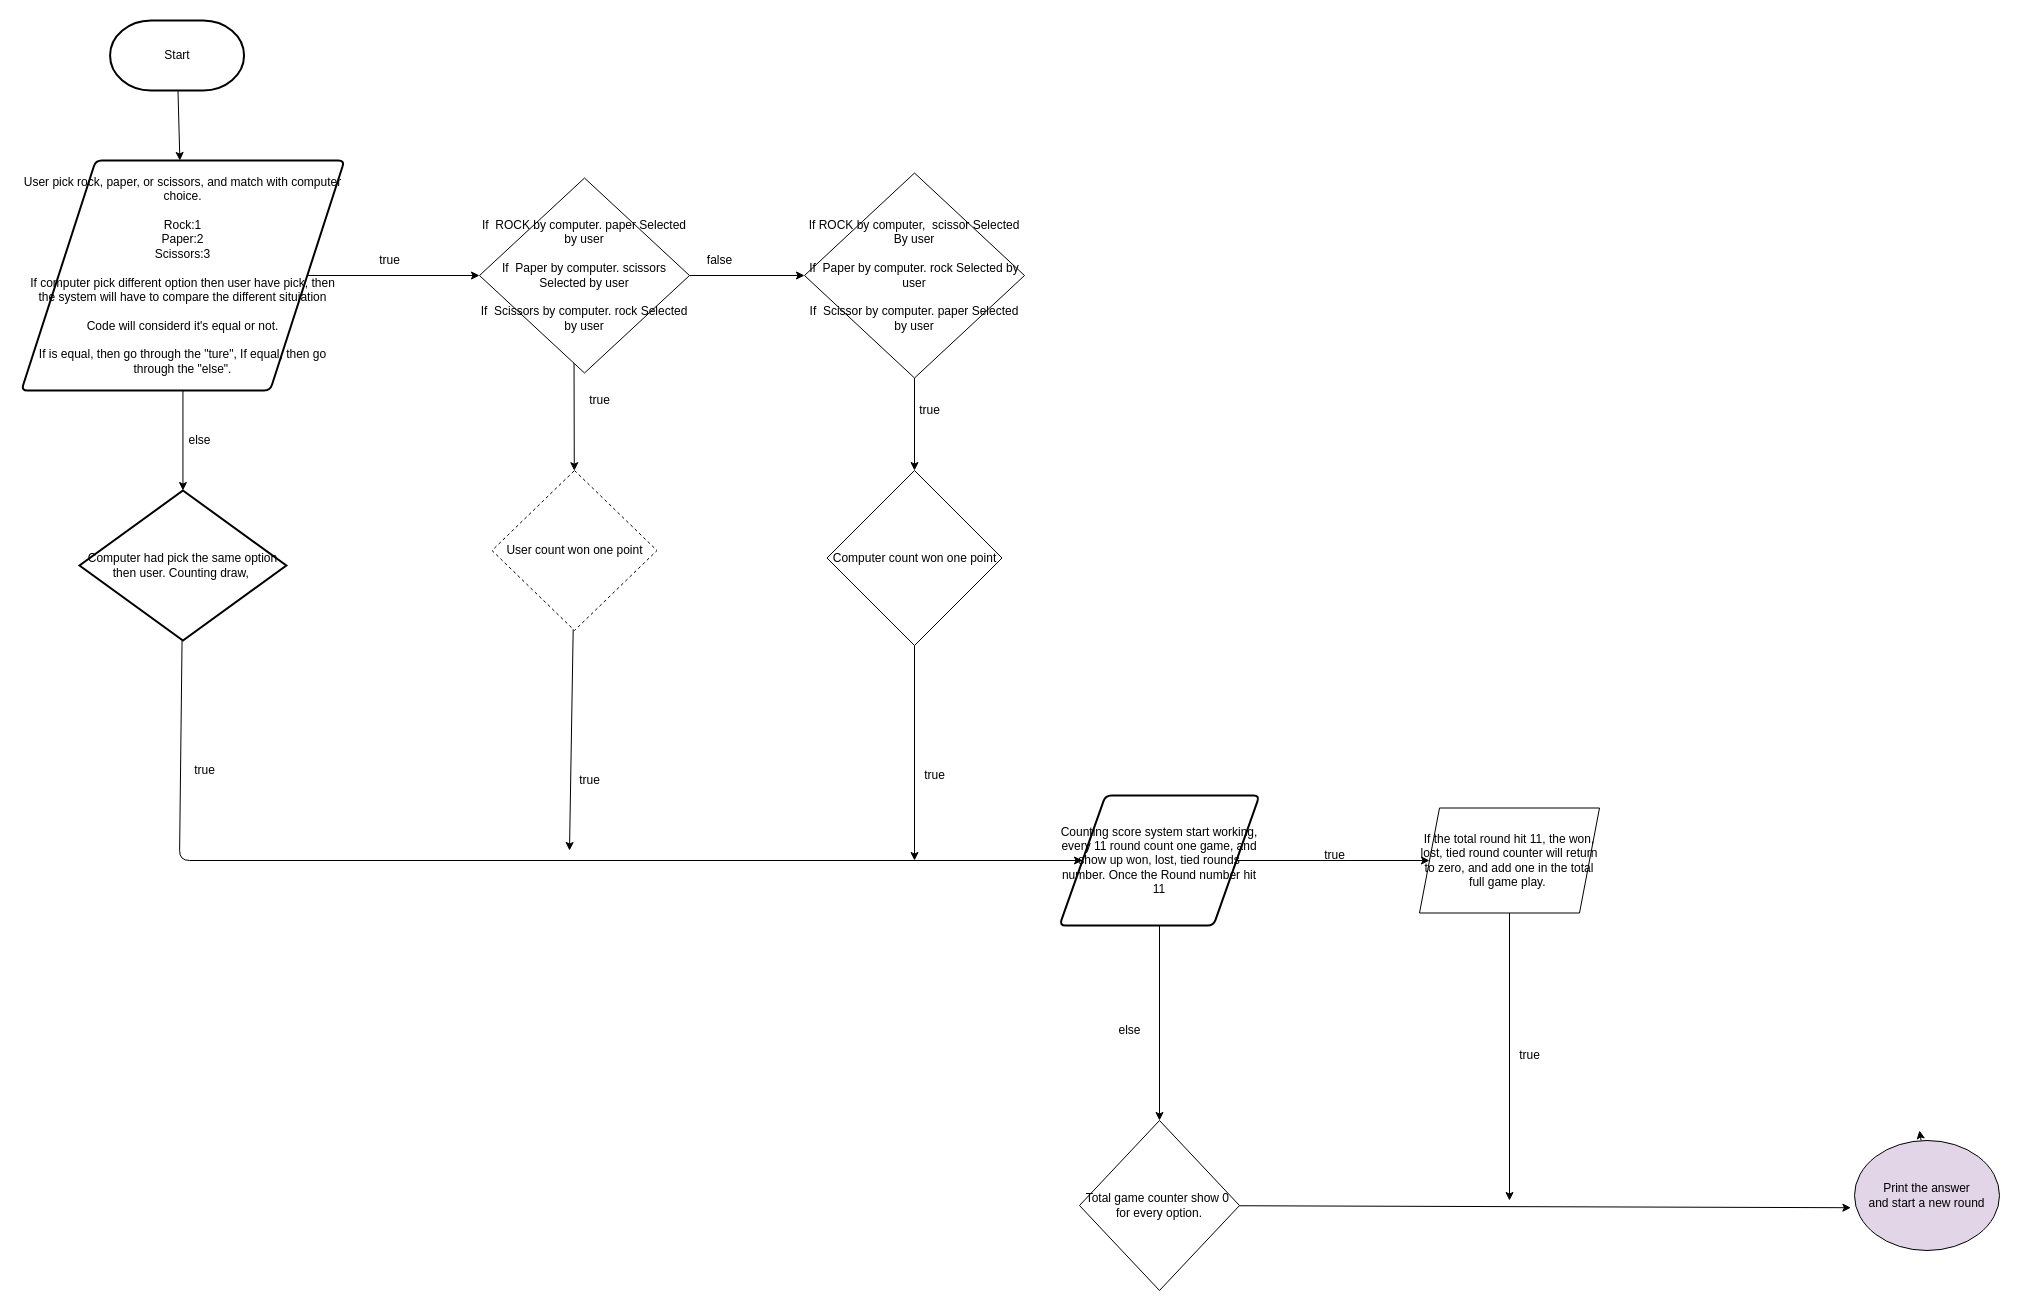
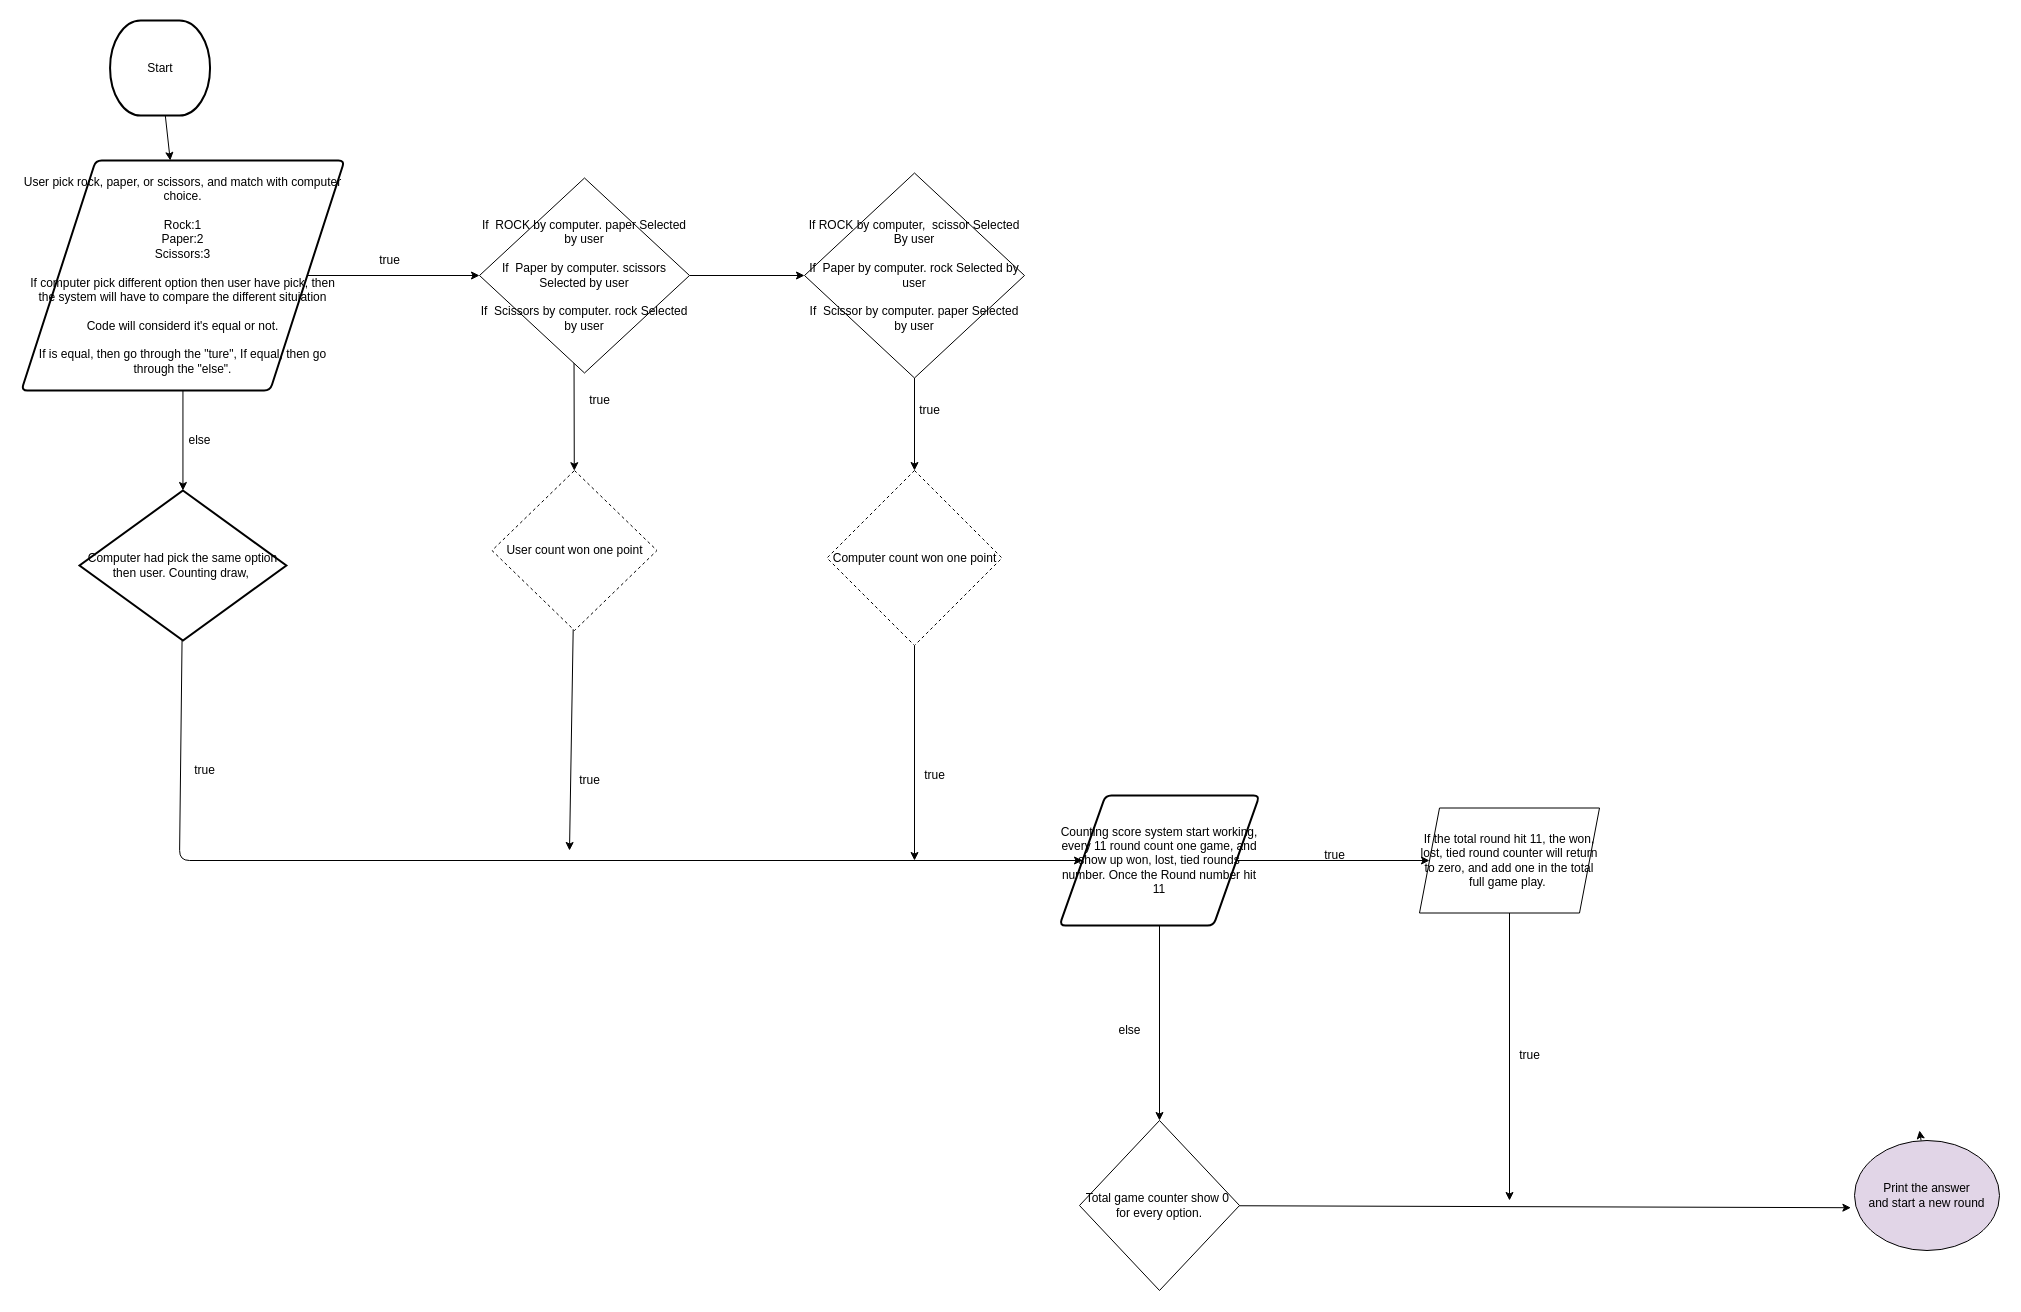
node "Start": size 134x70 -> 100x95
node "false": removed
node "Computer count won one point": style solid -> dashed
